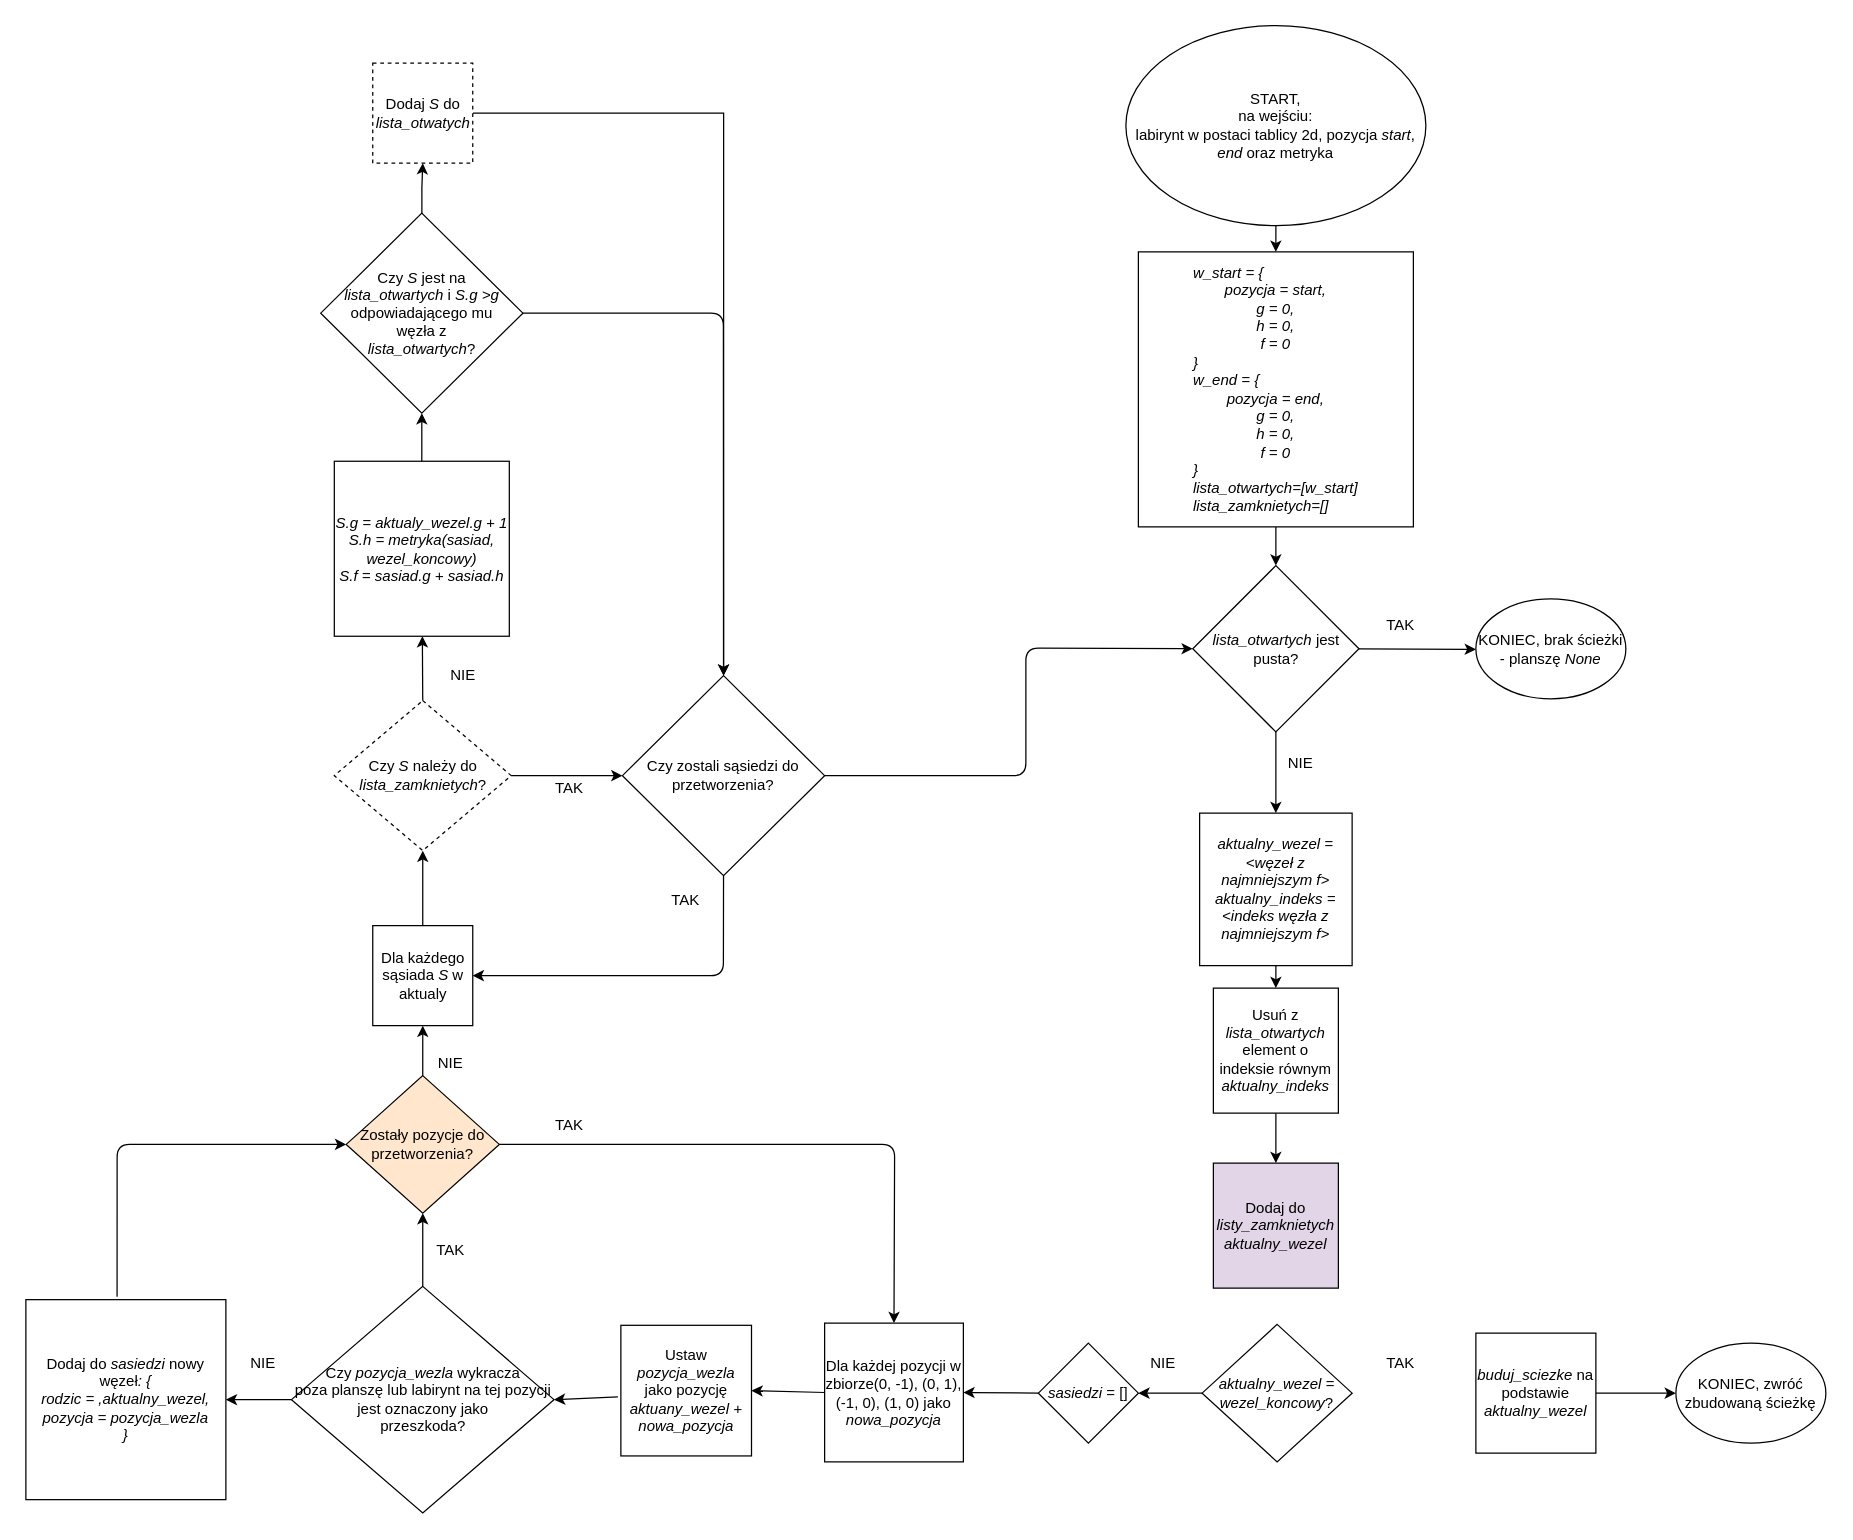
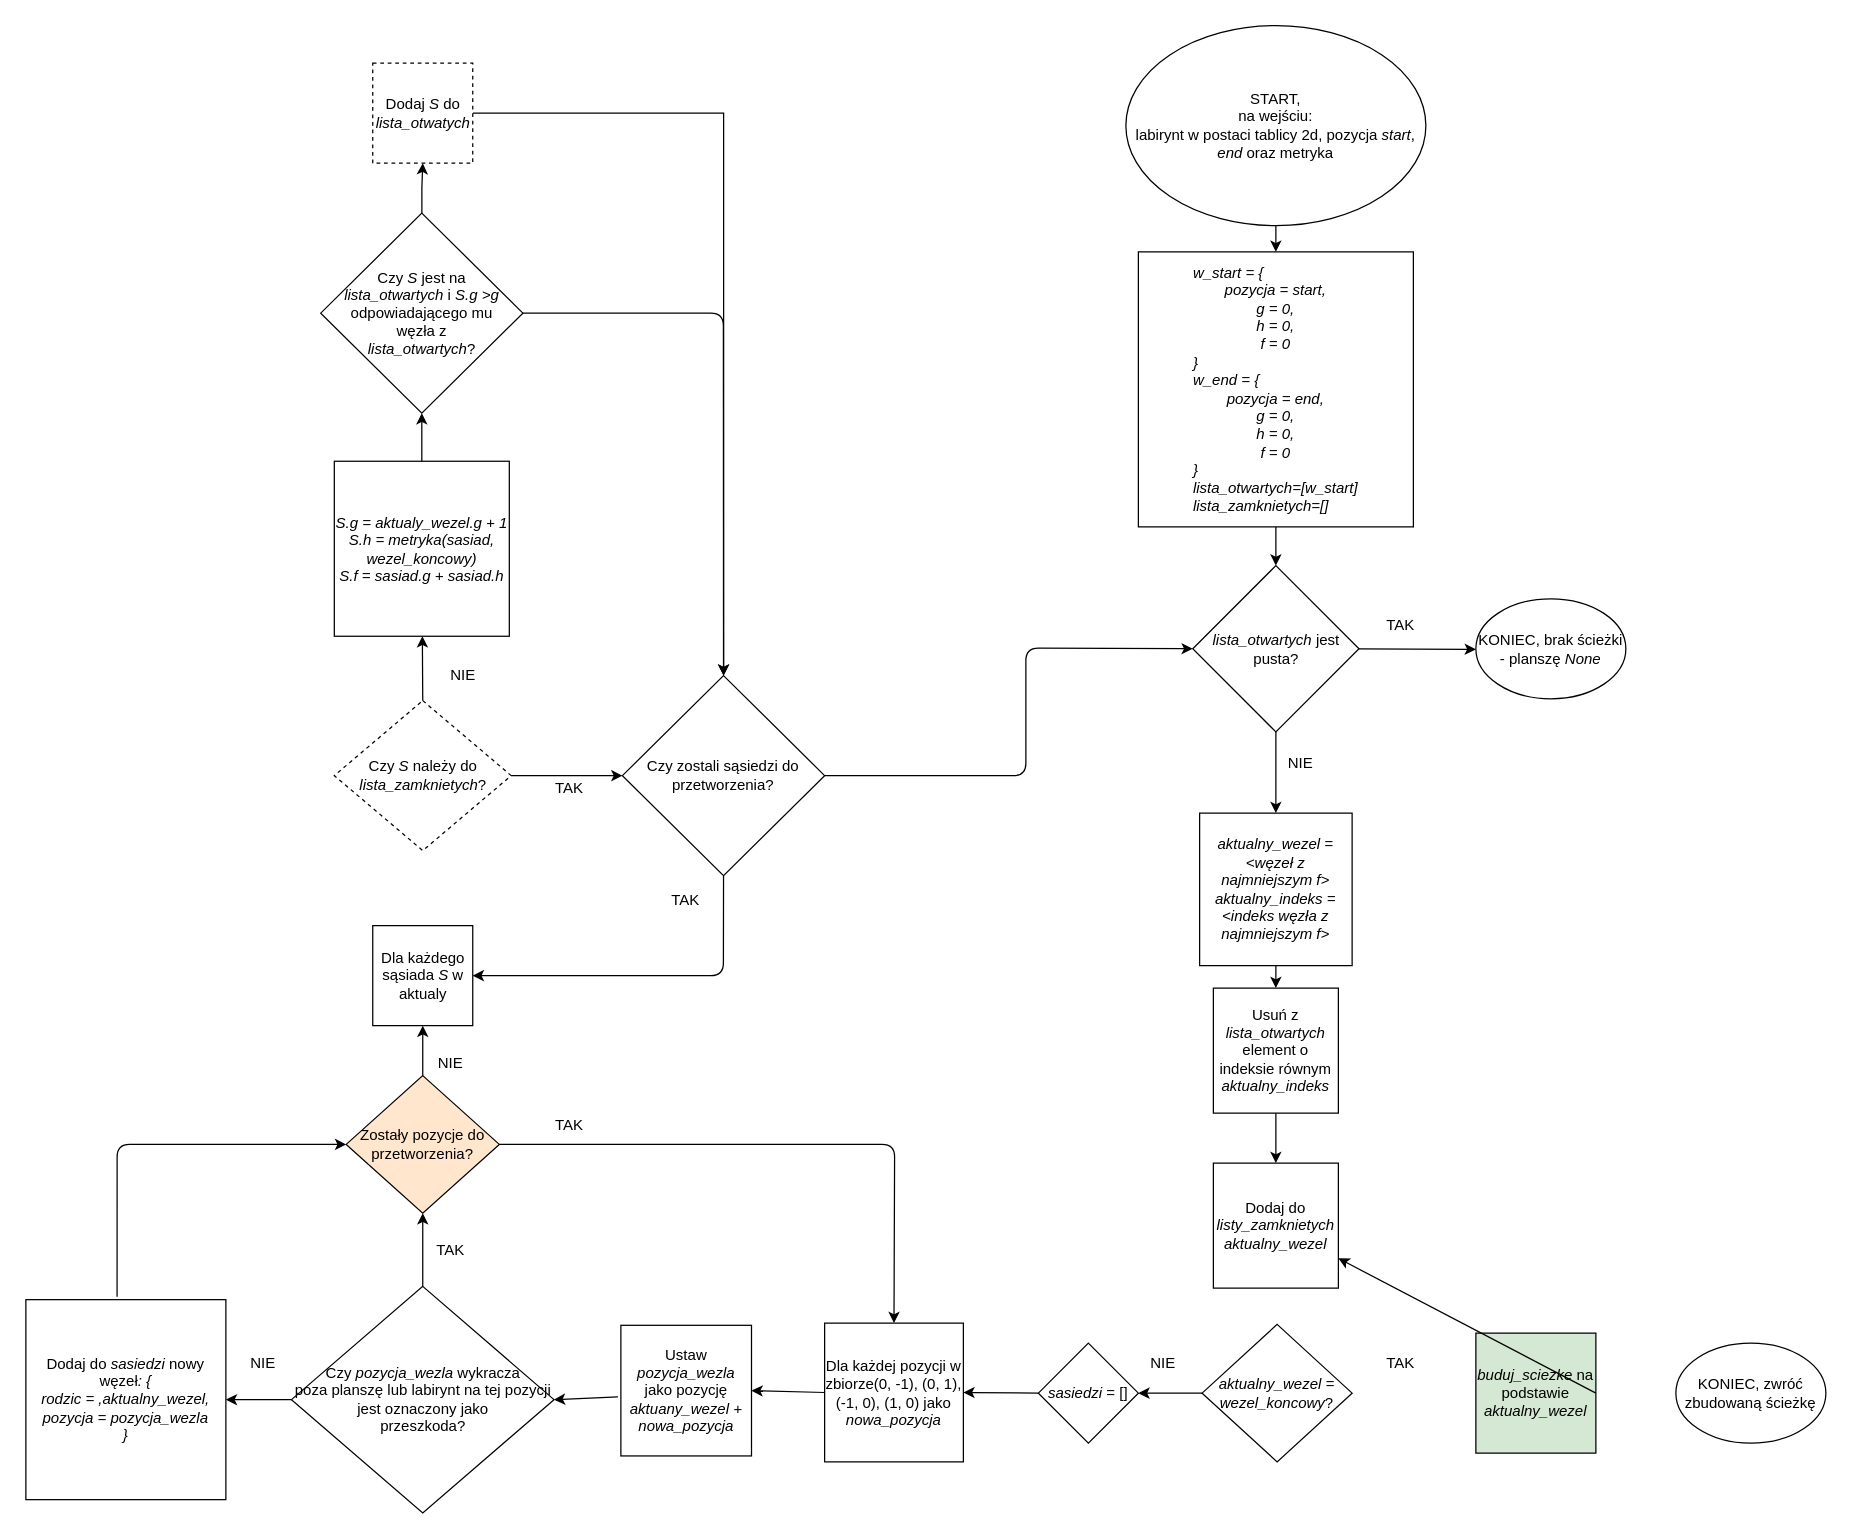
edge "Dla każdego sąsiada S w aktualy" -> "Czy S należy do lista_zamknietych?": removed
node "Dodaj do listy_zamknietych aktualny_wezel": fillcolor #e1d5e7 -> #ffffff
node "buduj_sciezke na podstawie aktualny_wezel": fillcolor #ffffff -> #d5e8d4
edge "buduj_sciezke na podstawie aktualny_wezel" -> "KONIEC, zwróć zbudowaną ścieżkę": now "buduj_sciezke na podstawie aktualny_wezel" -> "Dodaj do listy_zamknietych aktualny_wezel"
